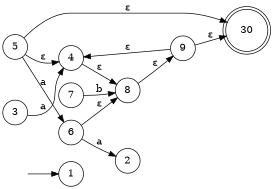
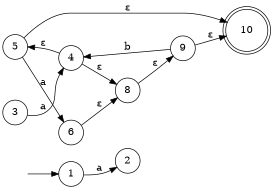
node "30": label "30" -> "10"
edge "9" -> "4": label "ε" -> "b"
edge "5" -> "4": reversed
node "7": removed
edge "6" -> "2": now "1" -> "2"
